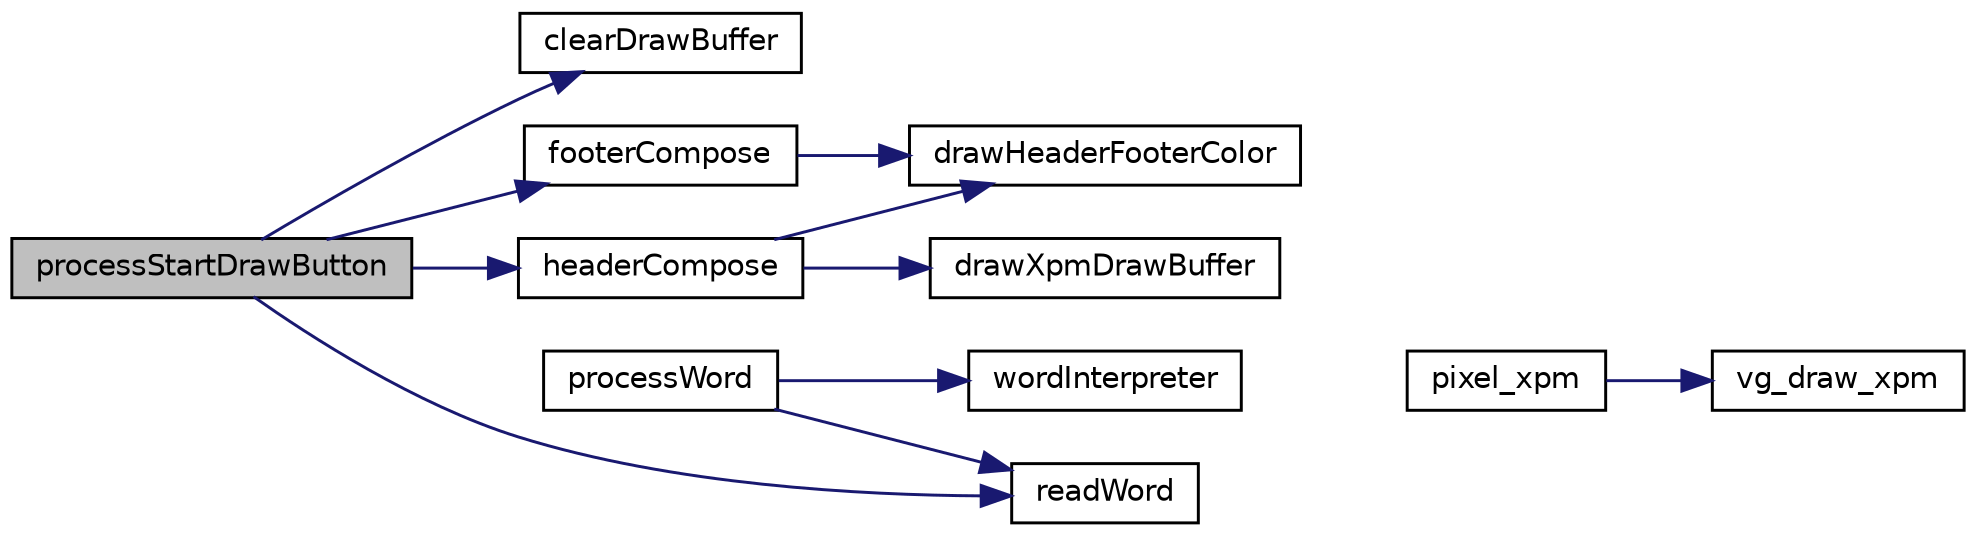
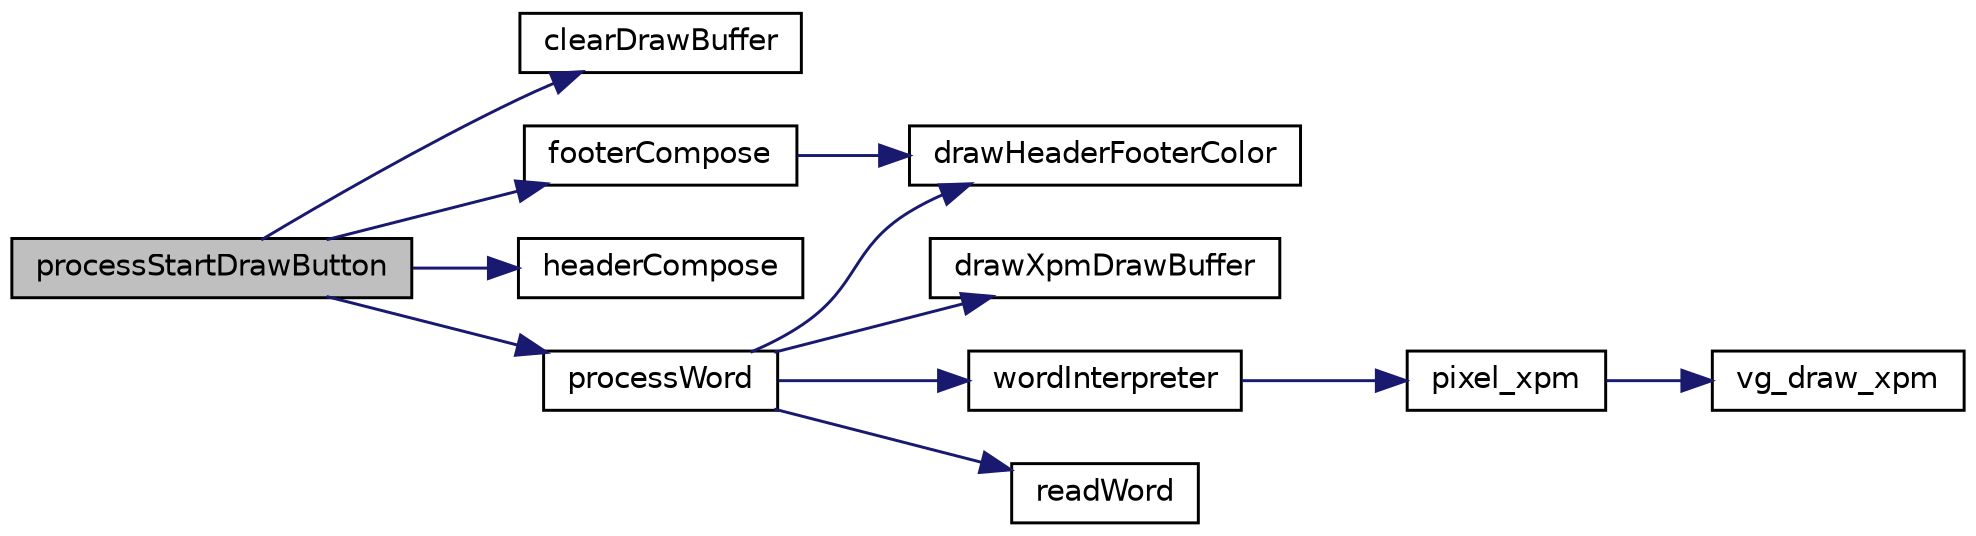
edge "headerCompose" -> "drawHeaderFooterColor": now "processWord" -> "drawHeaderFooterColor"
edge "headerCompose" -> "drawXpmDrawBuffer": now "processWord" -> "drawXpmDrawBuffer"
edge "wordInterpreter" -> "pixel_xpm": added
edge "processStartDrawButton" -> "readWord": now "processStartDrawButton" -> "processWord"
